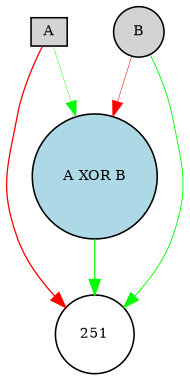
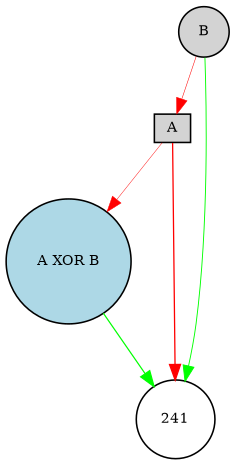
edge "A" -> "A XOR B": color green -> red
edge "B" -> "A XOR B": now "B" -> "A"
node "251": label "251" -> "241"
